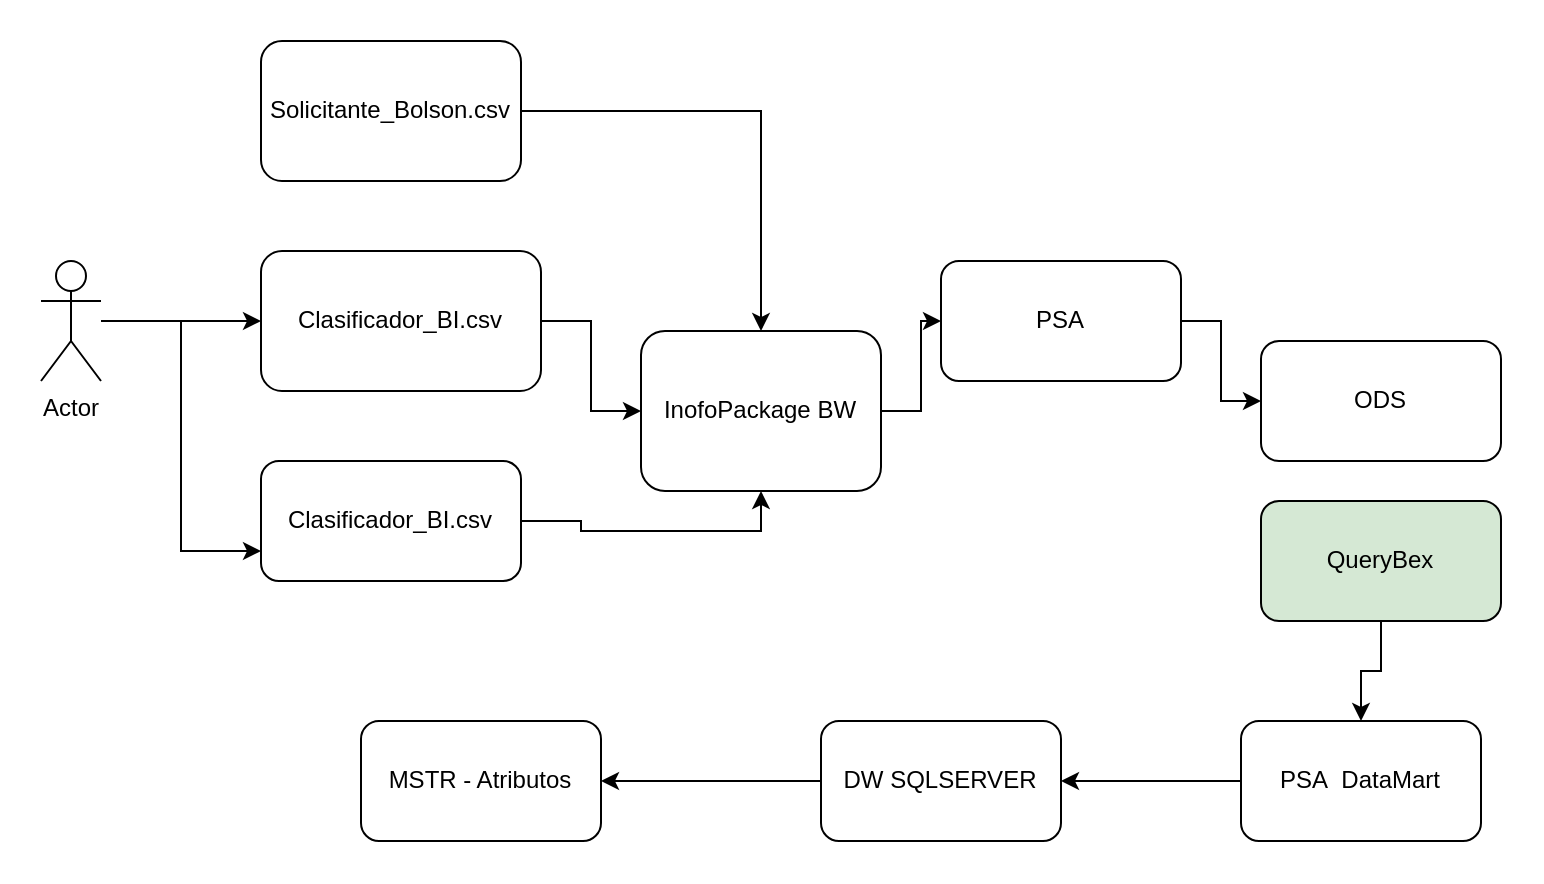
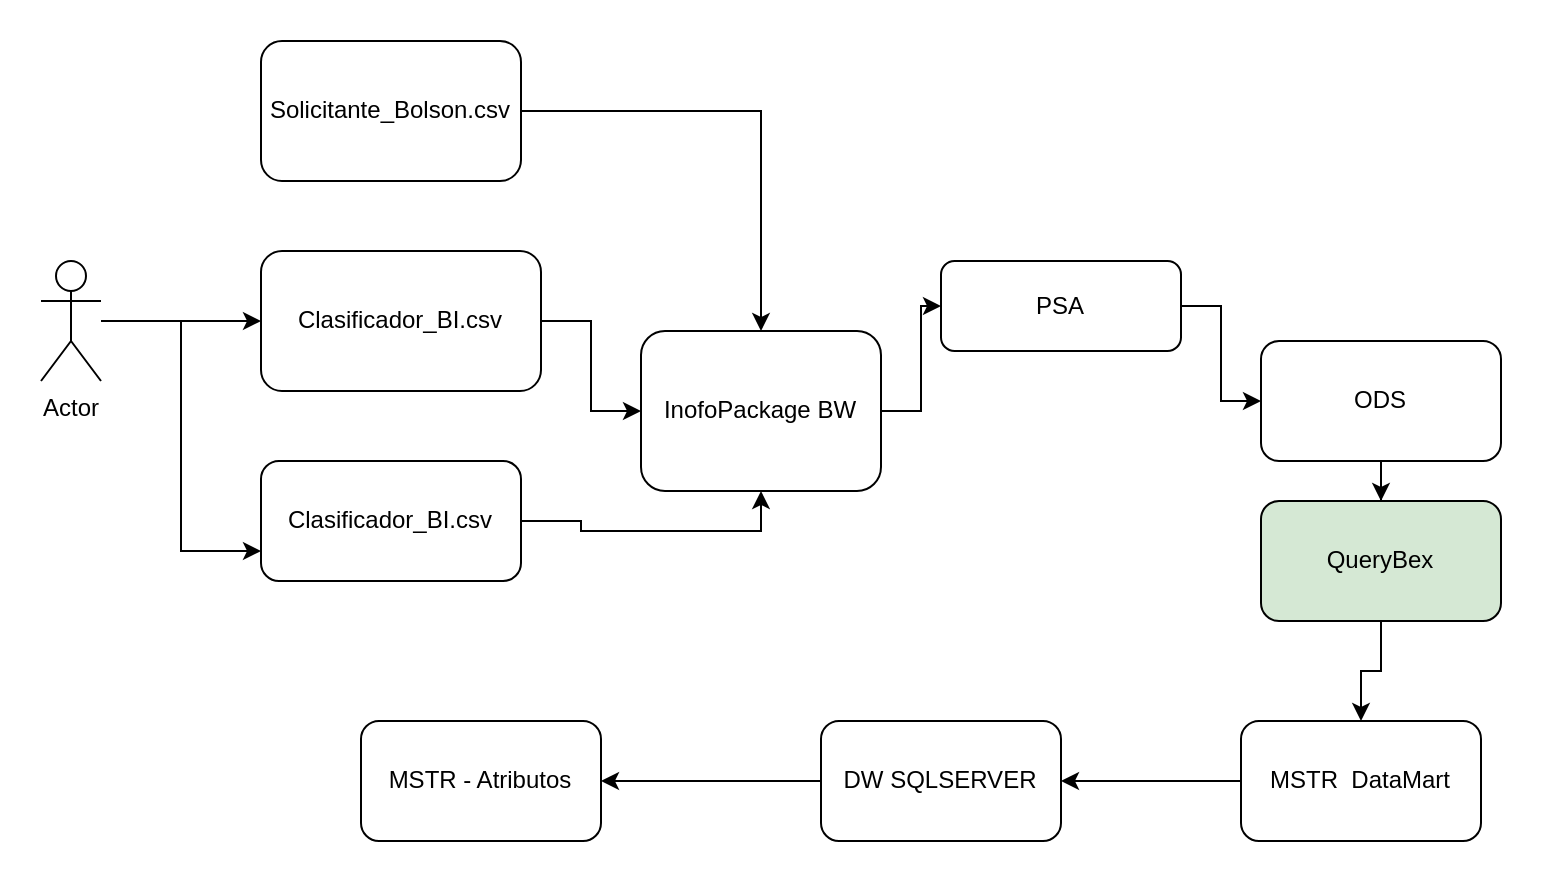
node "PSA": size 240x120 -> 240x90
edge "ODS" -> "QueryBex": added
node "PSA DataMart": label "PSA DataMart" -> "MSTR DataMart"
